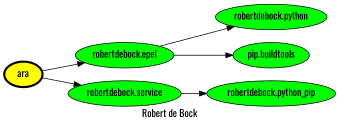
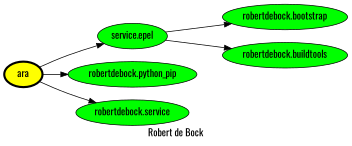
node "robertdebock.python": label "robertdebock.python" -> "robertdebock.bootstrap"
node "robertdebock.epel": label "robertdebock.epel" -> "service.epel"
node "pip.buildtools": label "pip.buildtools" -> "robertdebock.buildtools"
edge "robertdebock.service" -> "robertdebock.python_pip": now "ara" -> "robertdebock.python_pip"
